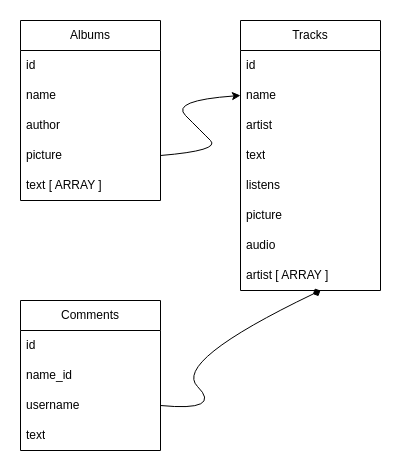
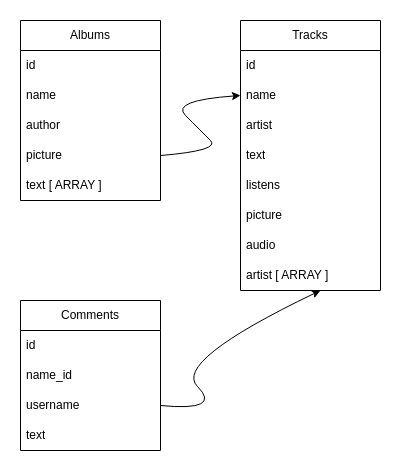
edge "username" -> "artist [ ARRAY ]": arrowhead diamond -> classic
